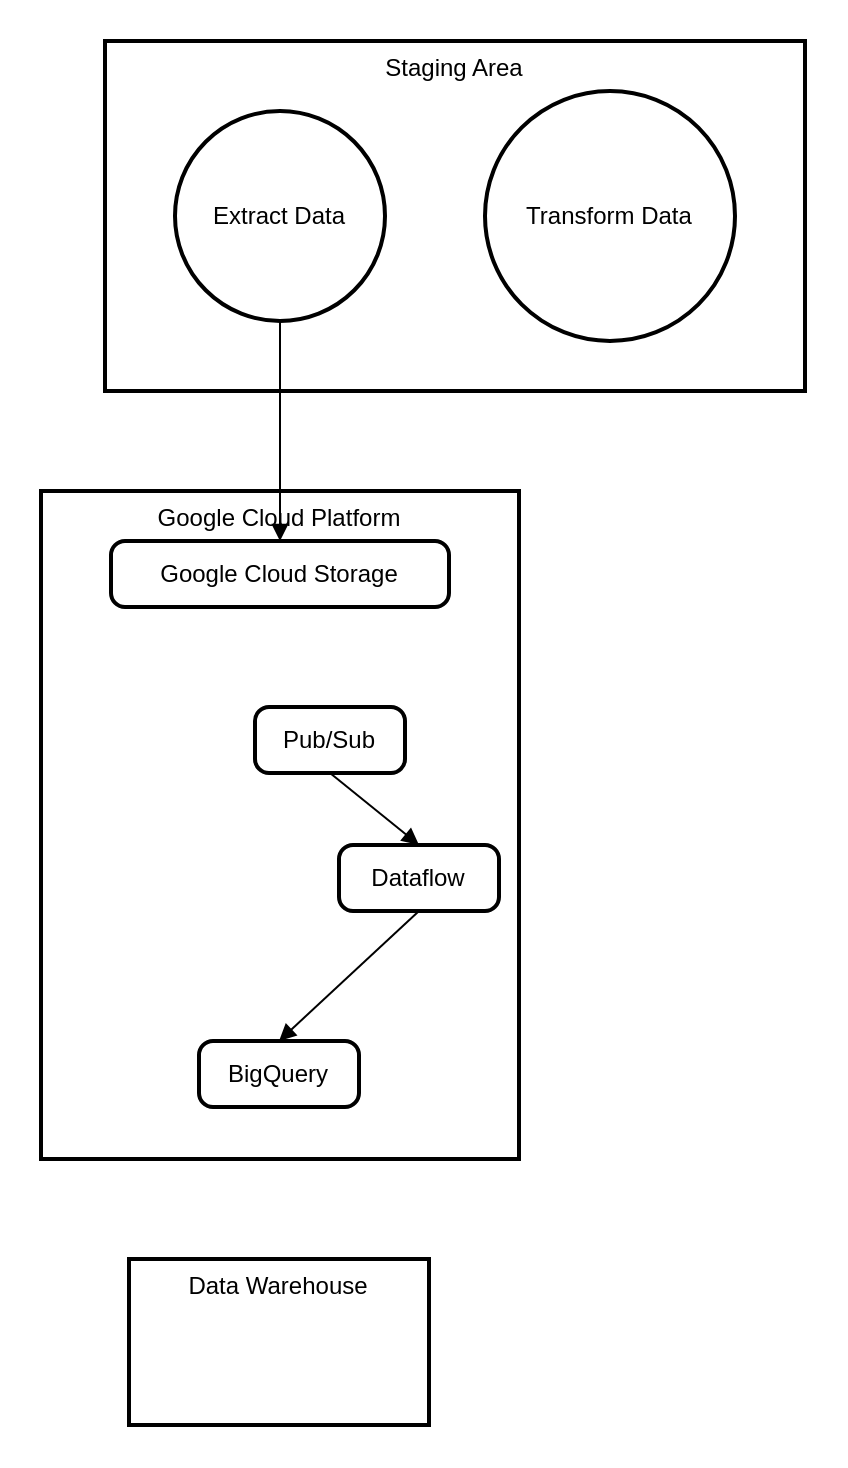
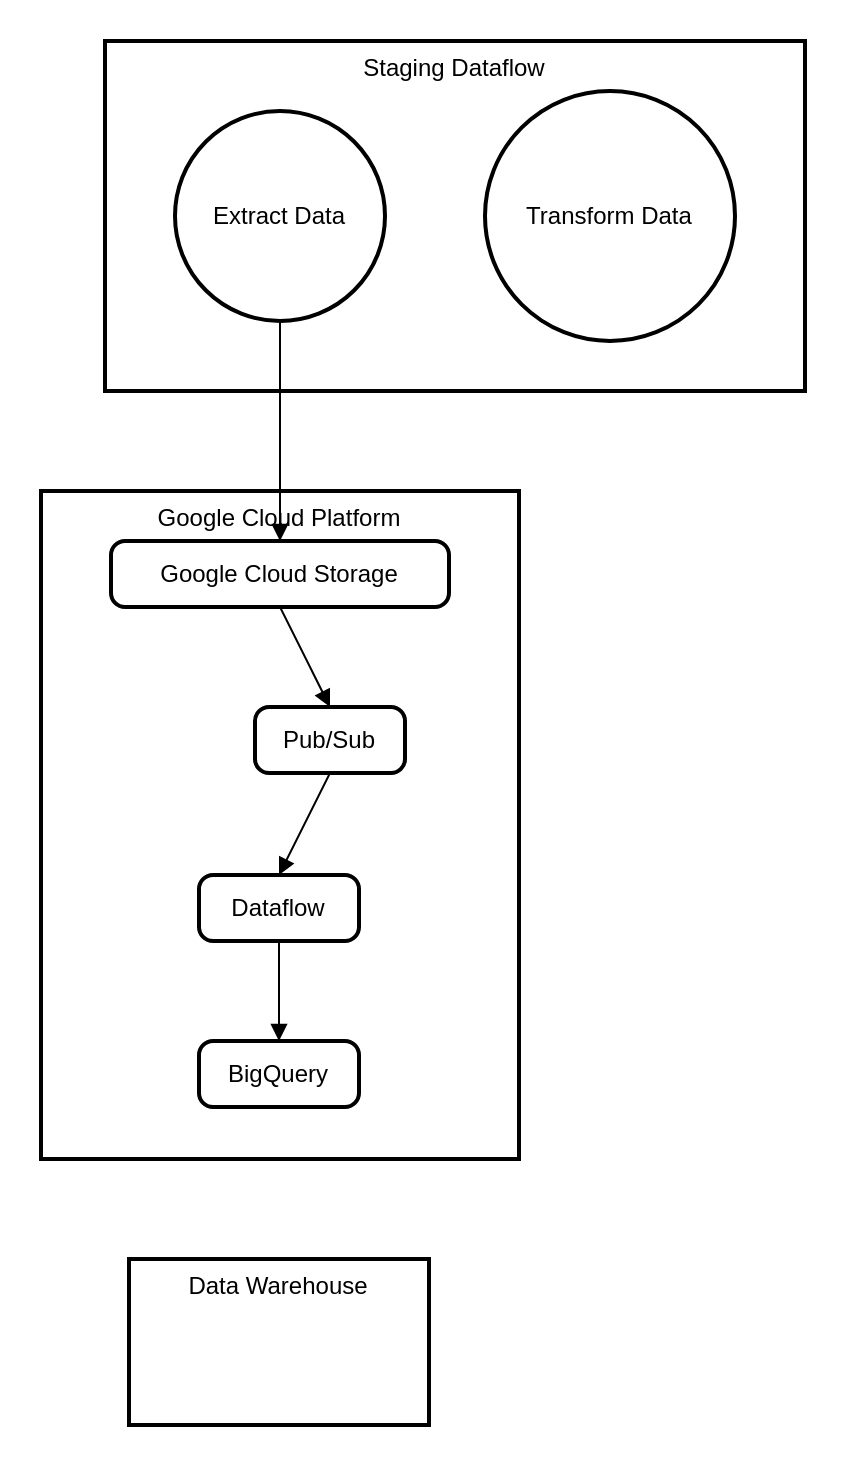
node "Staging Area": label "Staging Area" -> "Staging Dataflow"
edge "Google Cloud Storage" -> "Pub/Sub": added
node "Dataflow": moved (419, 878) -> (279, 908)
